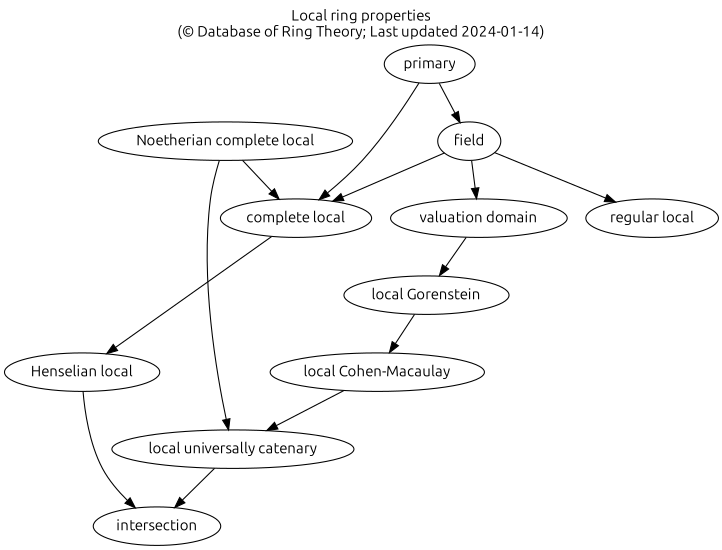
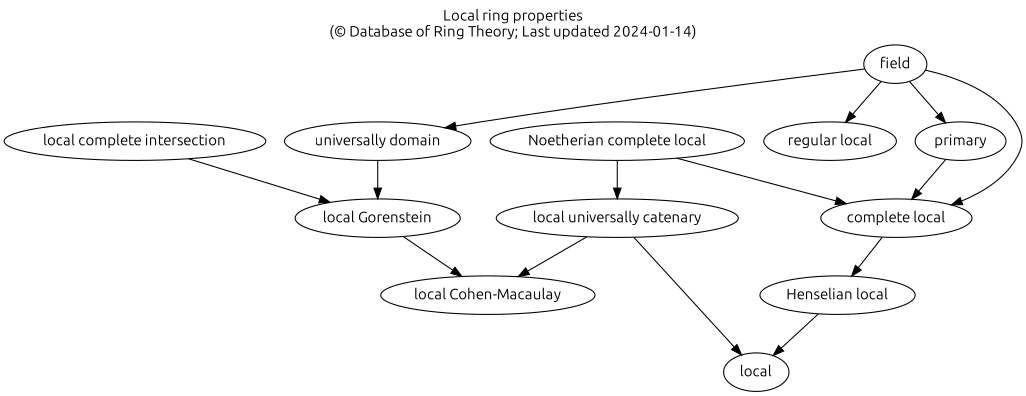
edge "primary" -> "field": reversed
node "local complete intersection": added
node "valuation domain": label "valuation domain" -> "universally domain"
edge "local Cohen-Macaulay" -> "local universally catenary": reversed
node "intersection": label "intersection" -> "local"
